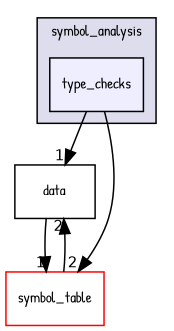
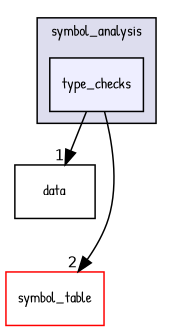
edge "data" -> "symbol_table": removed
edge "symbol_table" -> "data": removed
